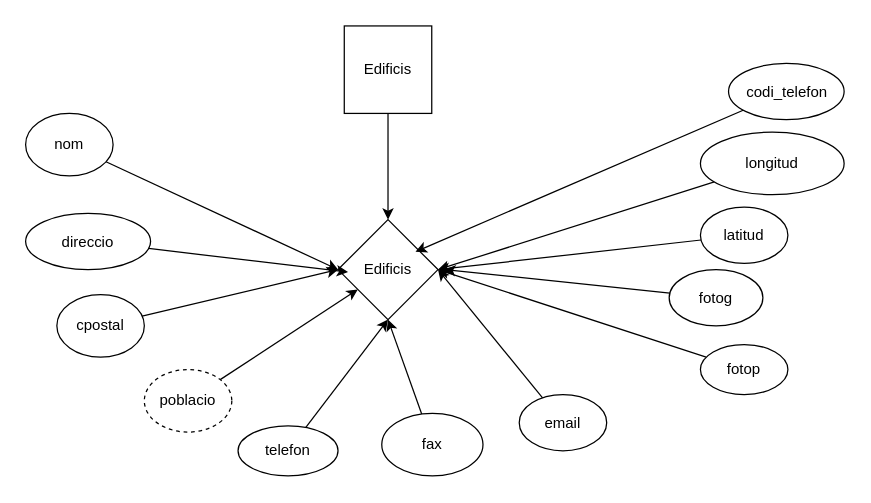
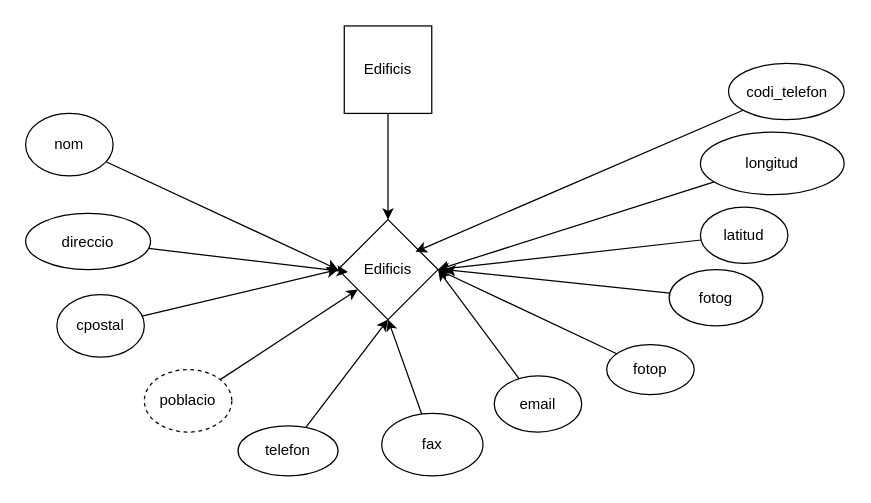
node "fotop": moved (744, 369) -> (651, 369)
node "email": moved (563, 423) -> (538, 404)
